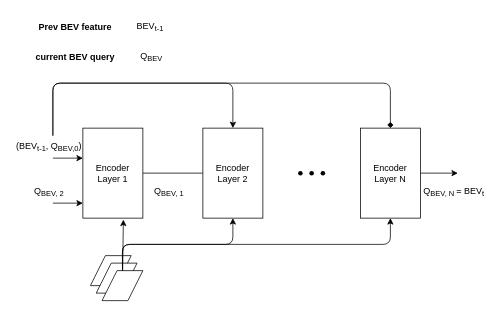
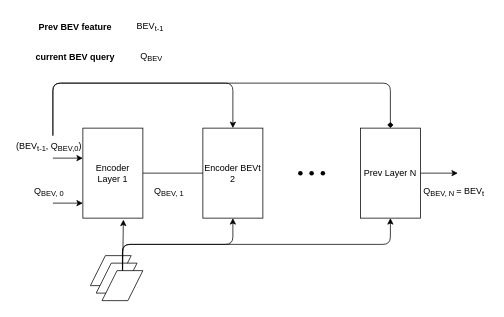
node "Encoder Layer 2": label "Encoder Layer 2" -> "Encoder BEVt 2"
node "Encoder Layer N": label "Encoder Layer N" -> "Prev Layer N"
node "QBEV, 2": label "QBEV, 2" -> "QBEV, 0"
